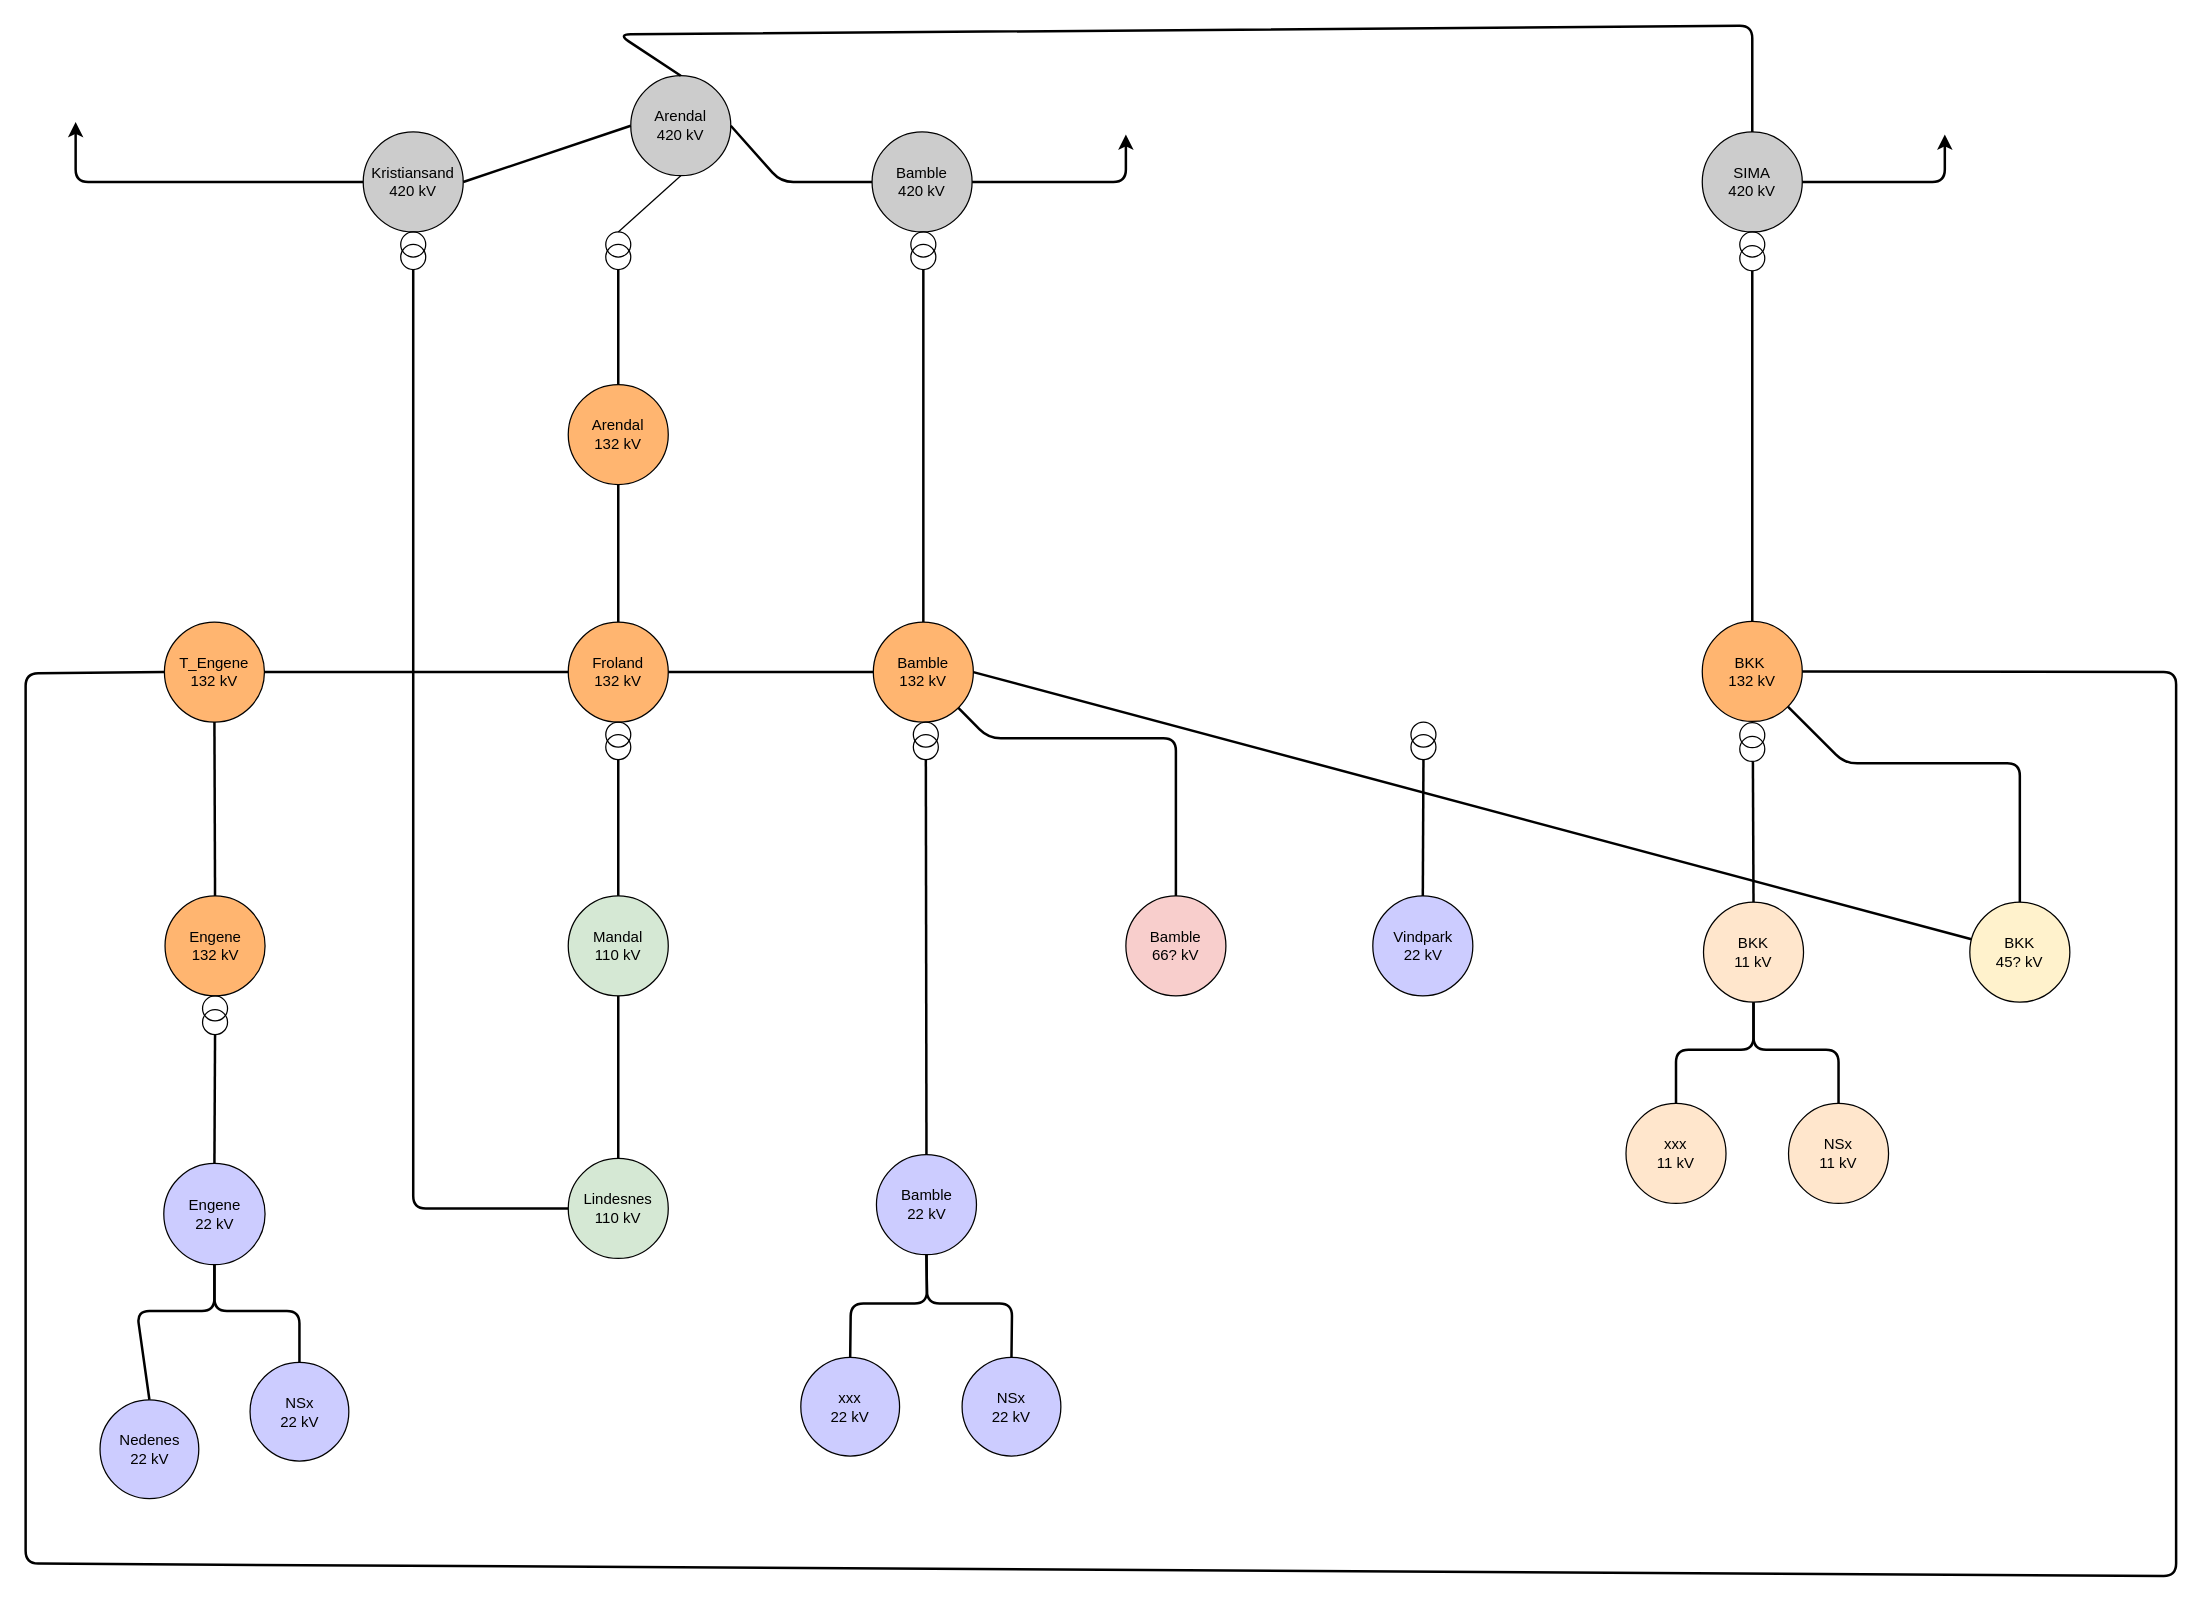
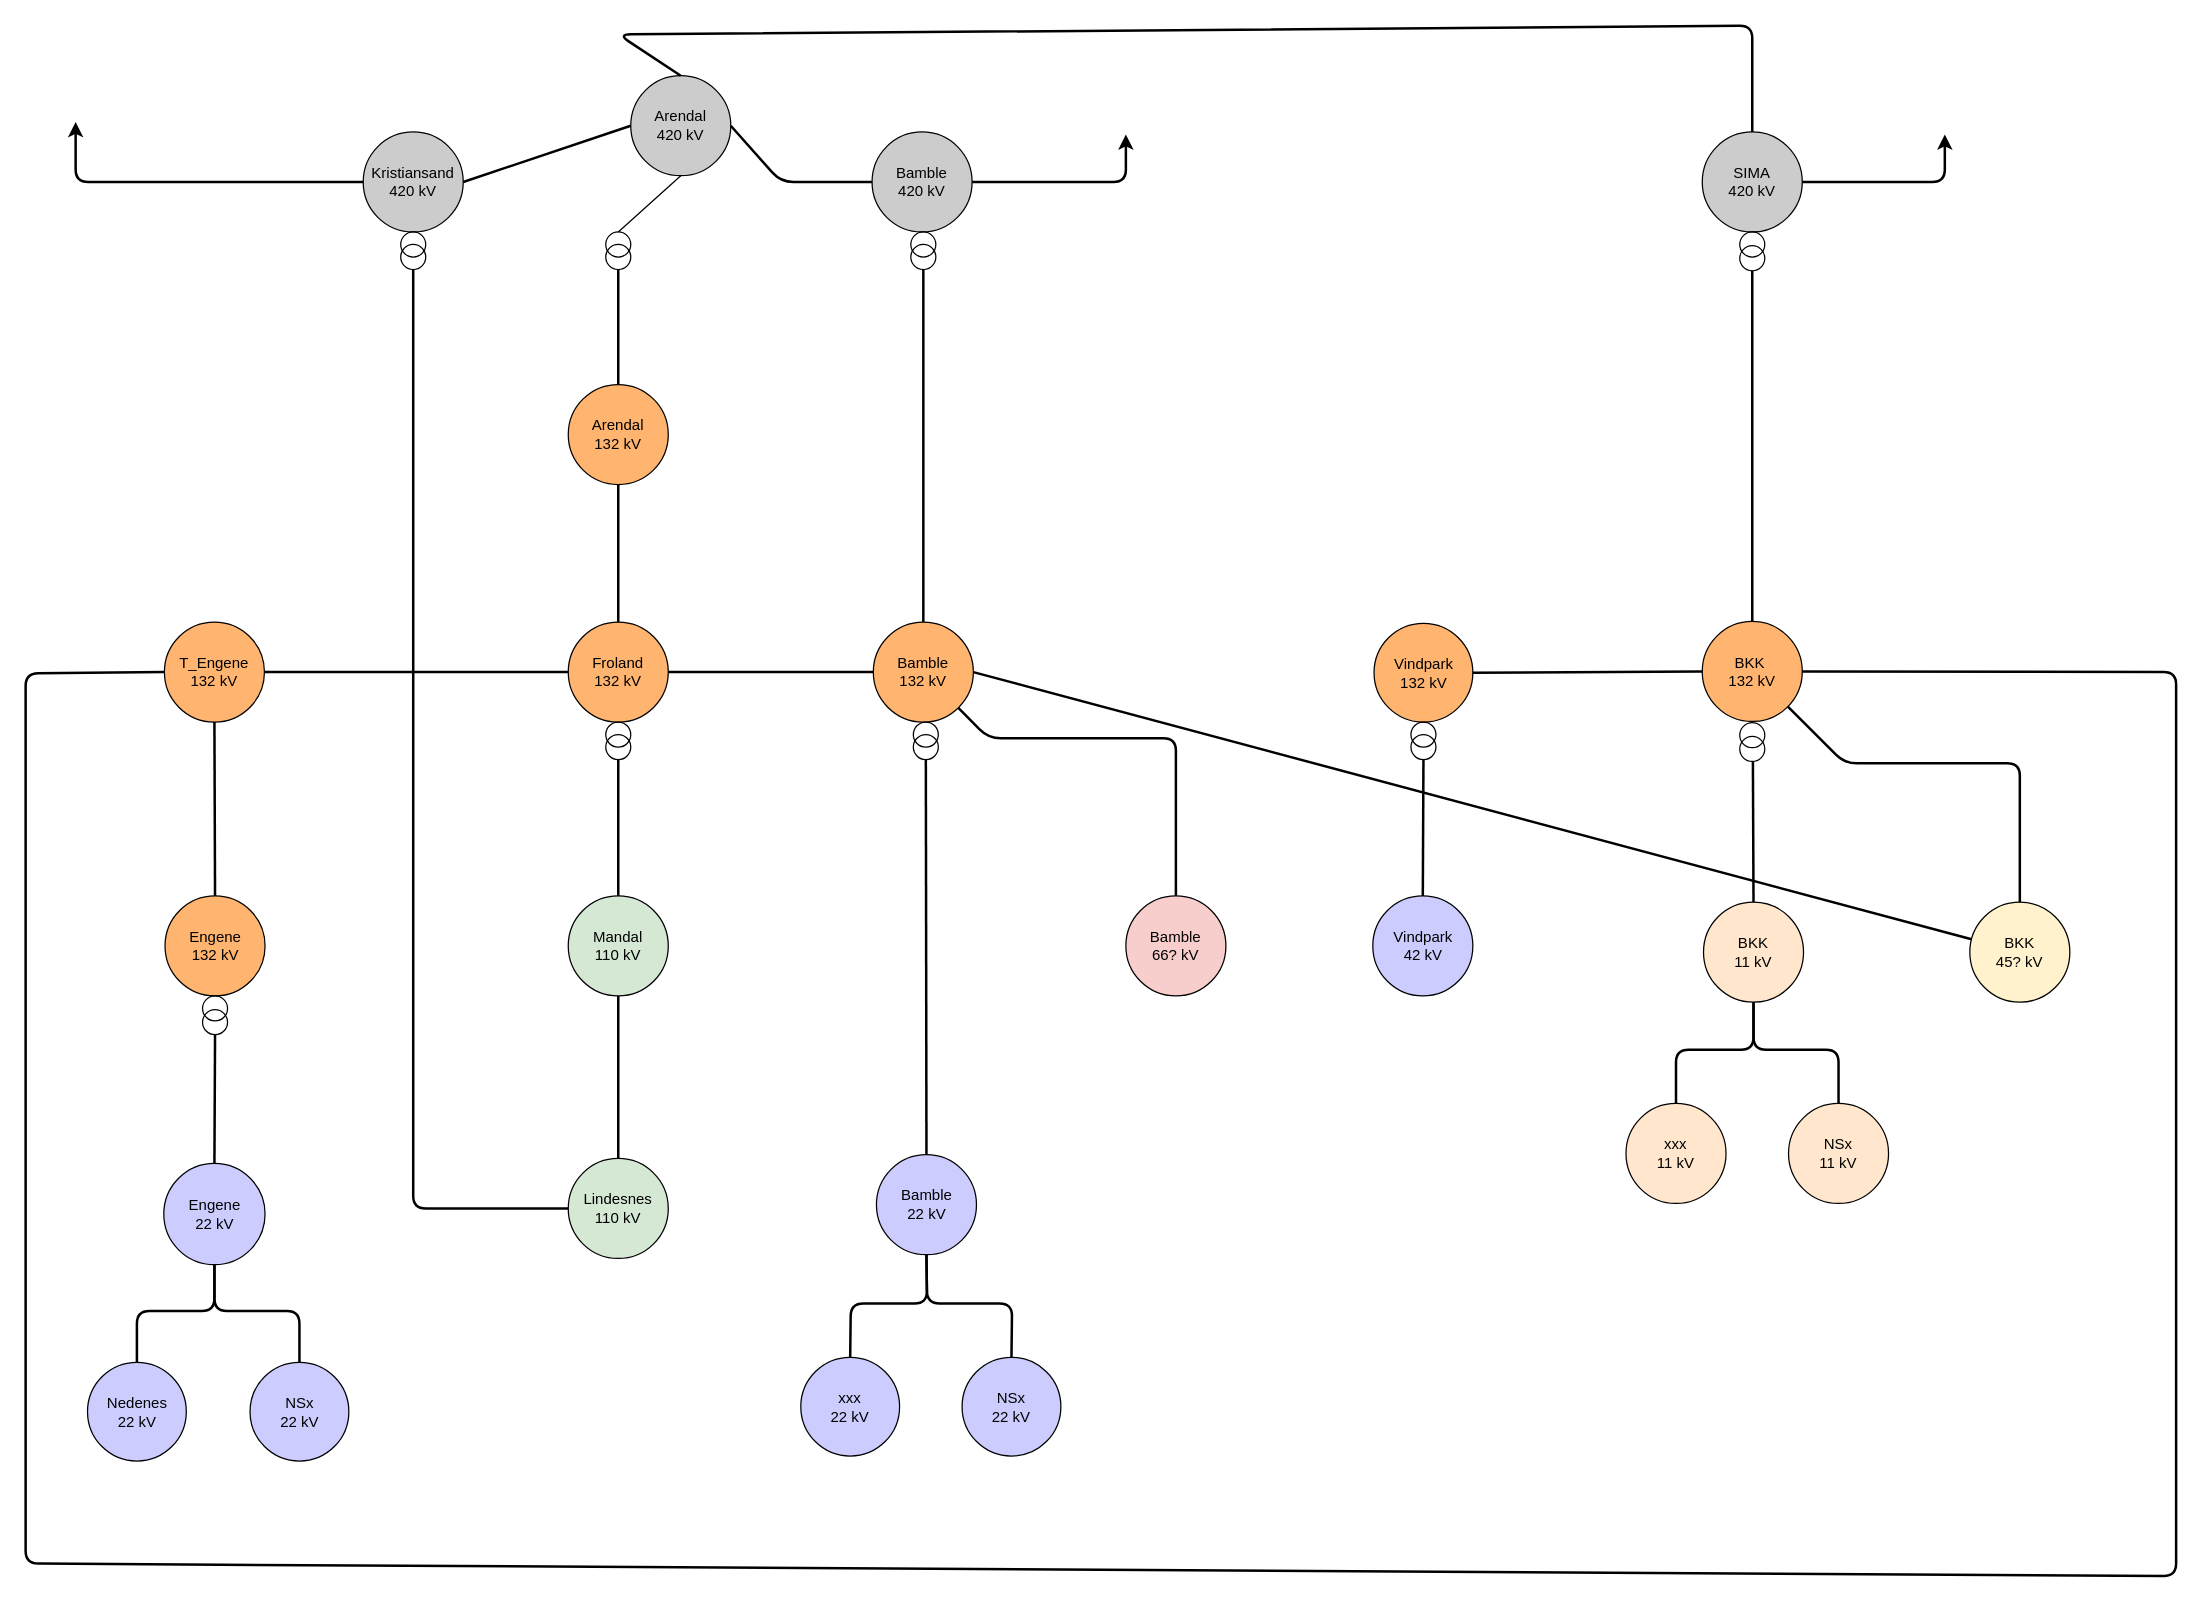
edge "BKK 132 kV" -- "Vindpark 132 kV": added
node "Vindpark 132 kV": added
node "Vindpark 22 kV": label "Vindpark 22 kV" -> "Vindpark 42 kV"
node "Nedenes 22 kV": moved (149, 1449) -> (137, 1411)
